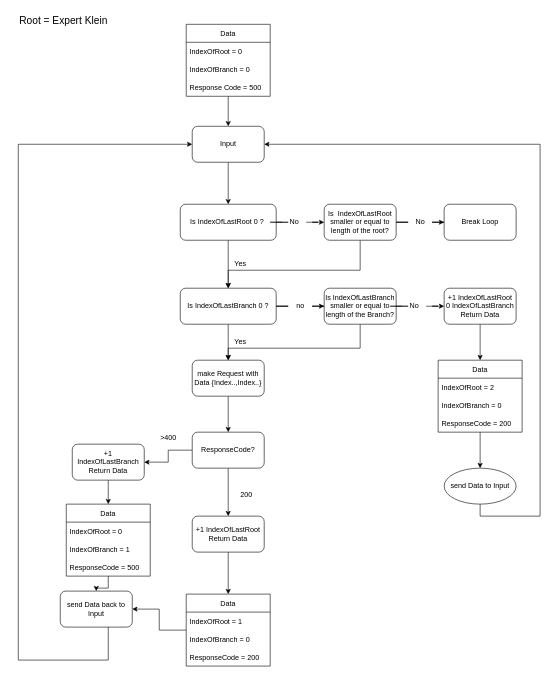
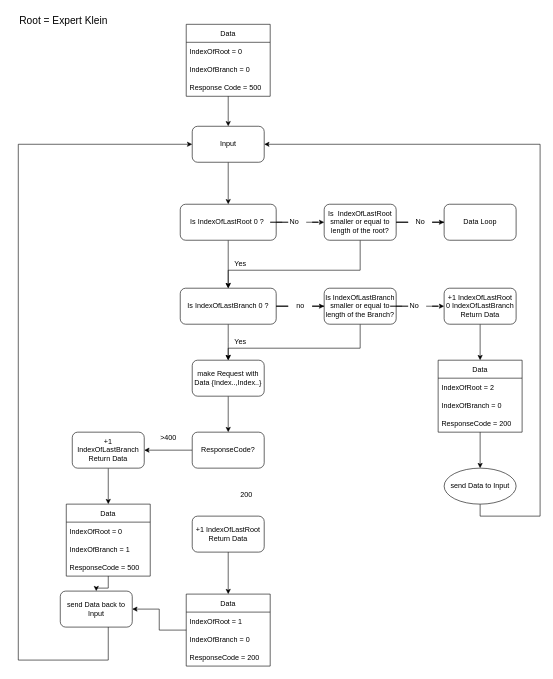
node "Break Loop": label "Break Loop" -> "Data Loop"
node "+1 IndexOfLastBranch Return Data": moved (108, 462) -> (108, 450)
edge "ResponseCode?" -> "+1 IndexOfLastRoot Return Data": removed
